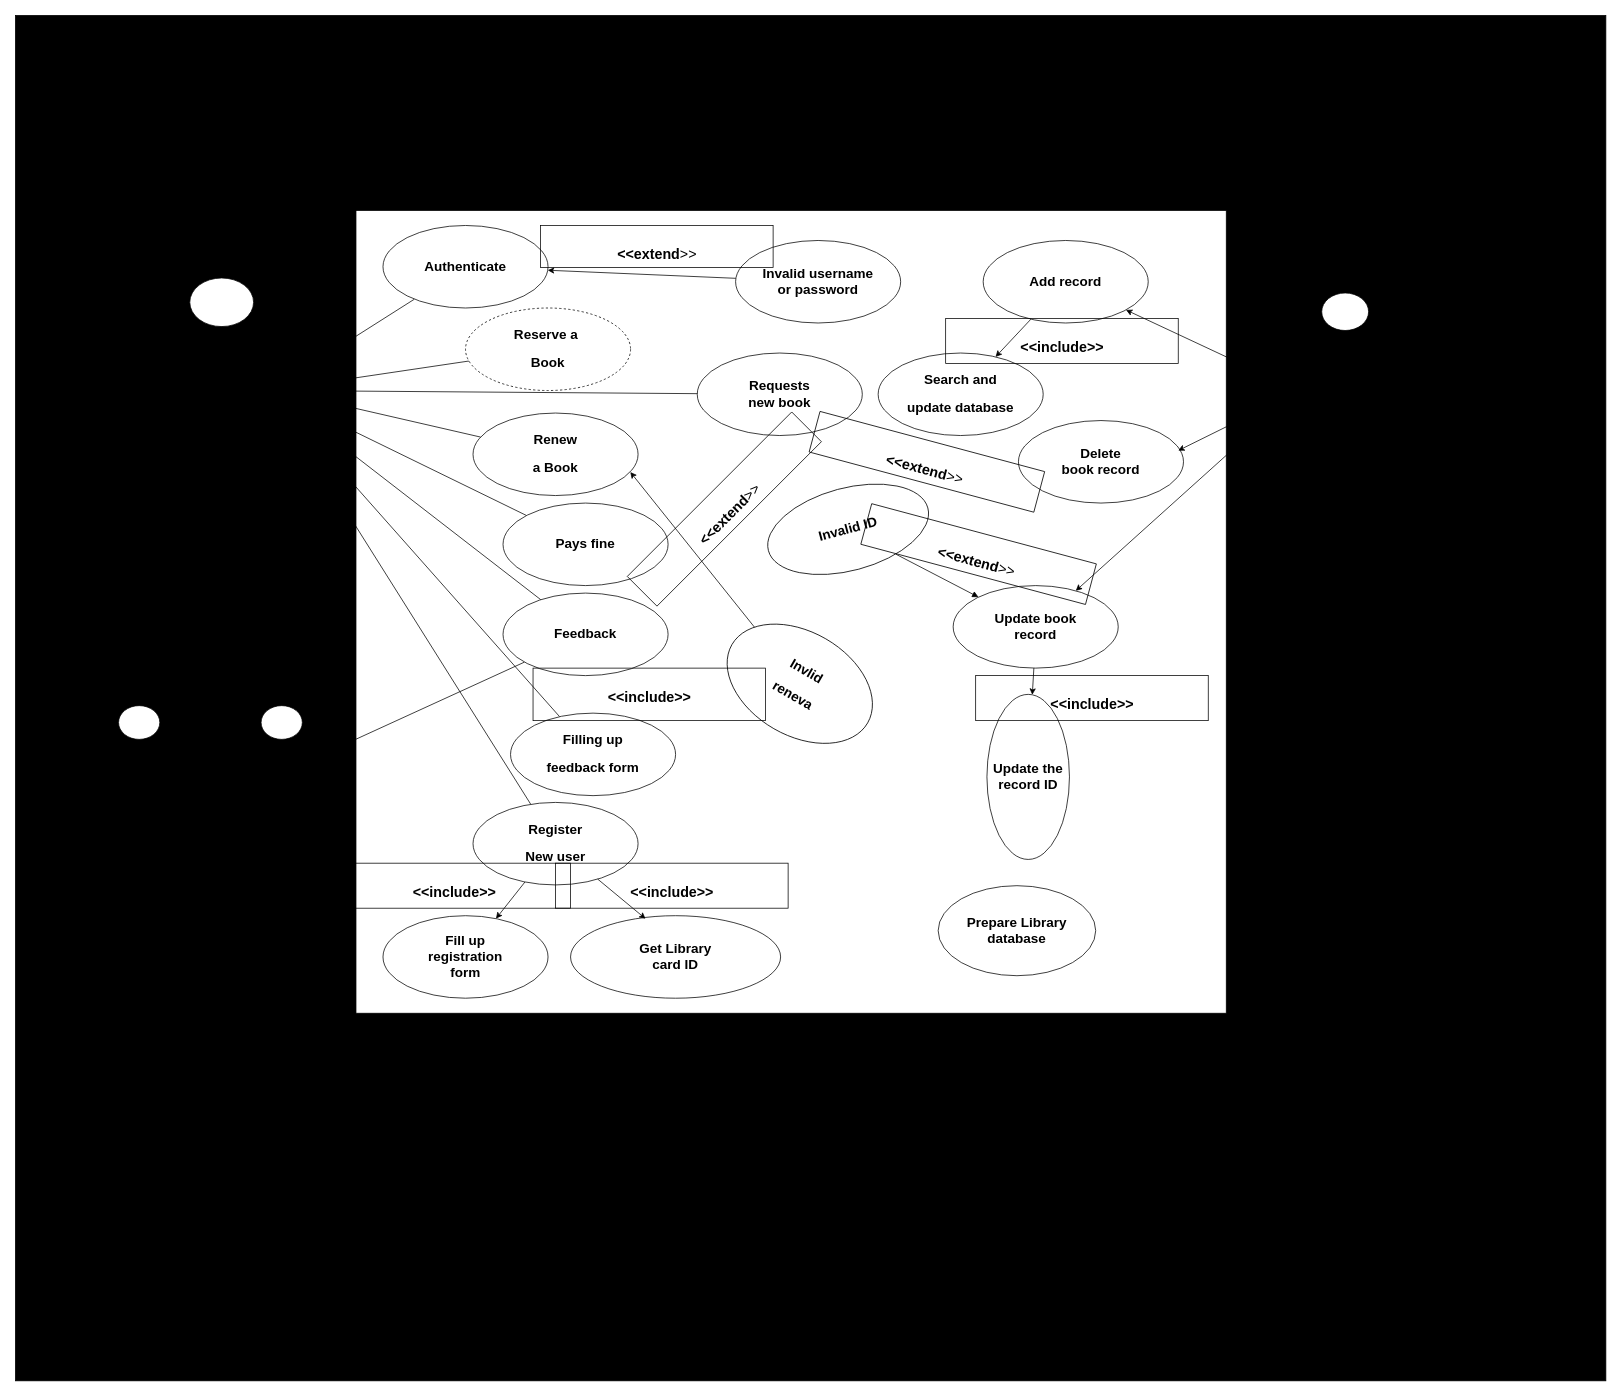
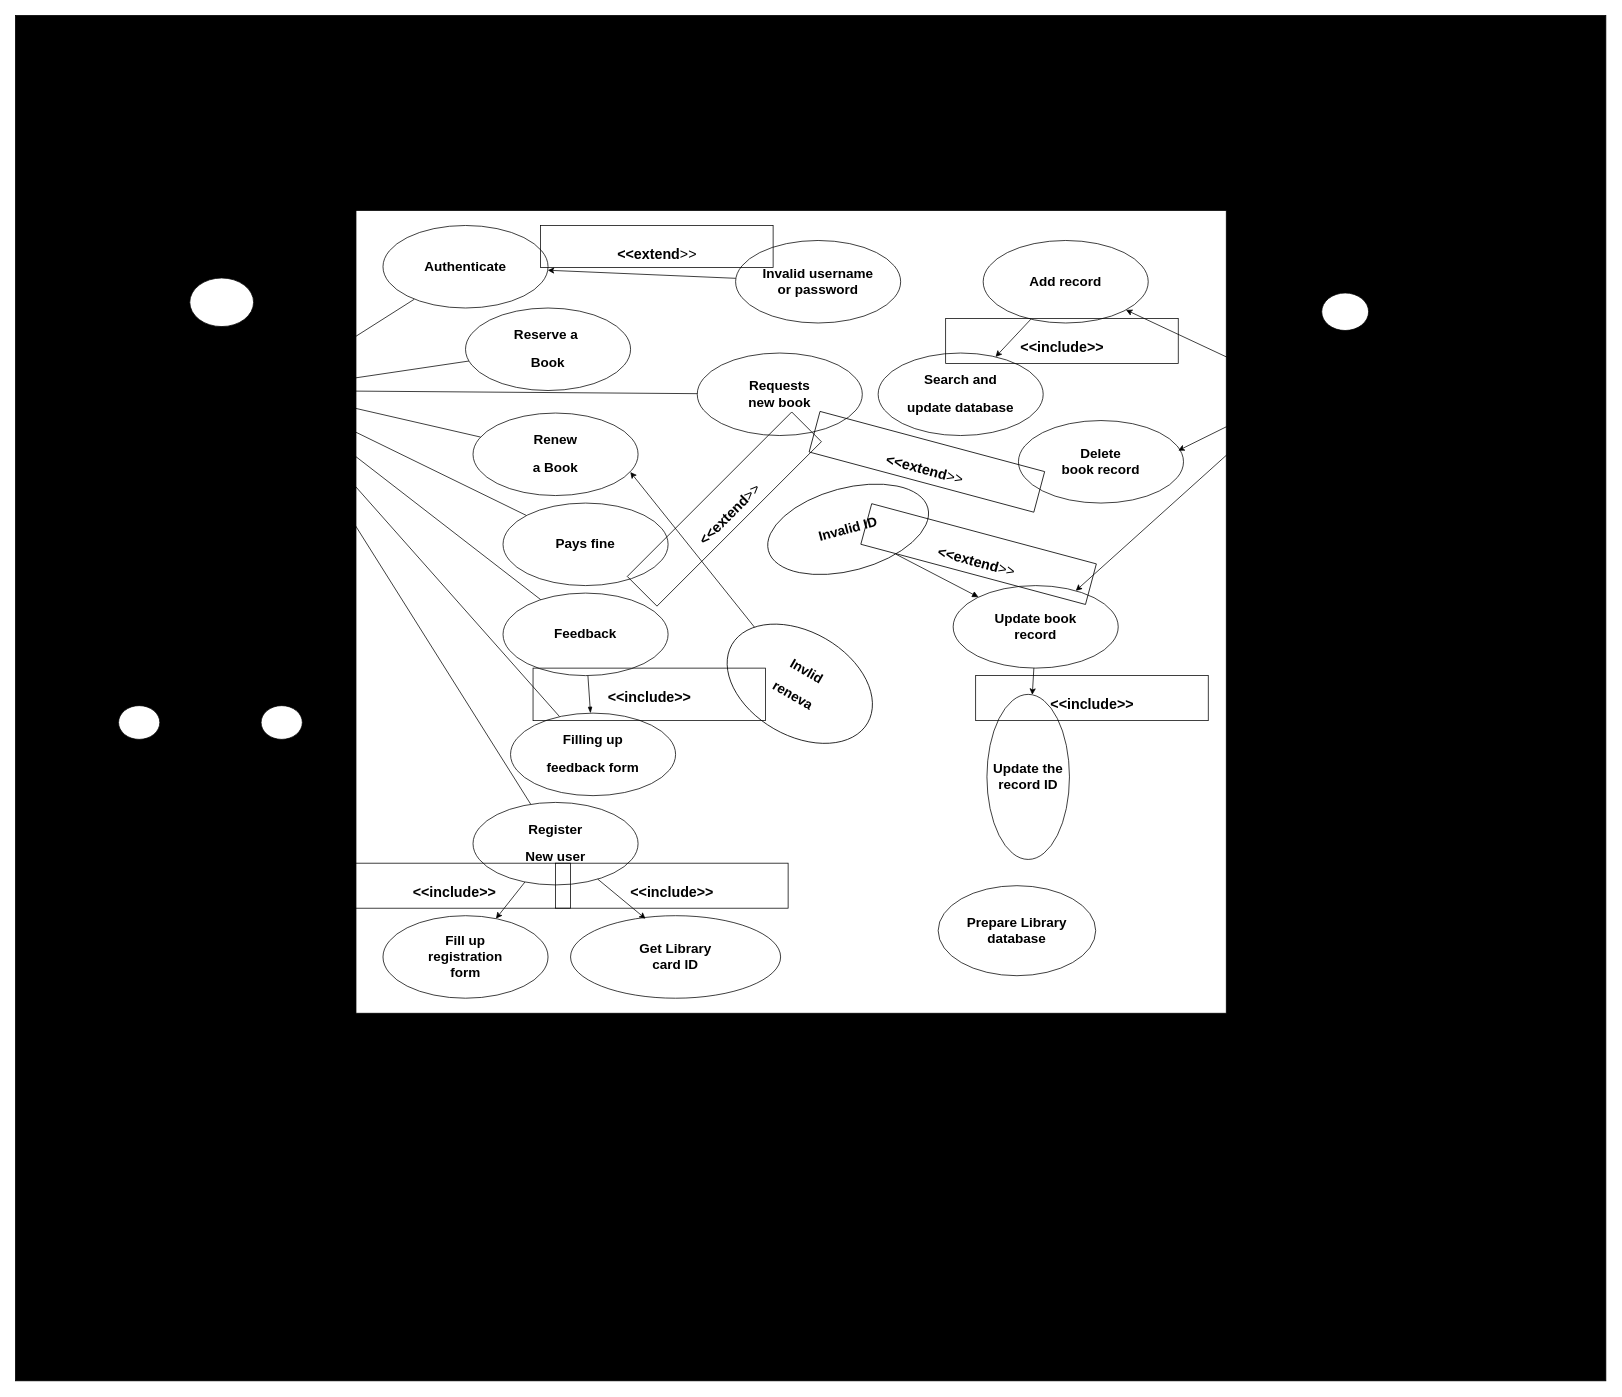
node "Reserve a Book": style dashed -> solid
edge "Feedback" -> "Staff": now "Feedback" -> "Filling upfeedback form"
